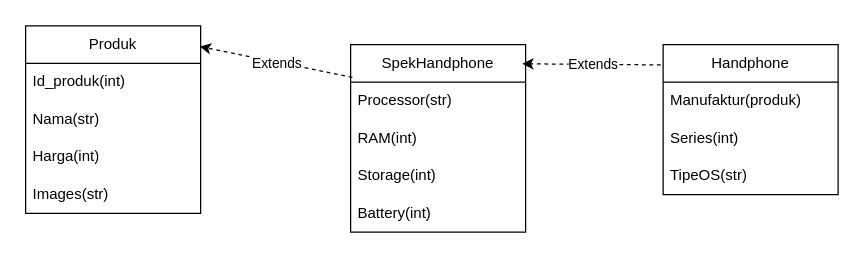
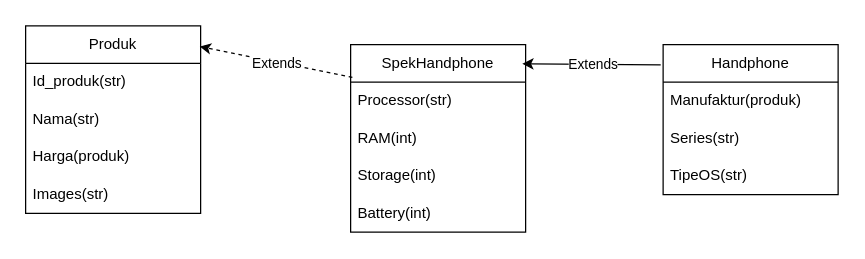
edge "Handphone" -> "SpekHandphone": style dashed -> solid
node "Id_produk(int)": label "Id_produk(int)" -> "Id_produk(str)"
node "Series(int)": label "Series(int)" -> "Series(str)"
node "Harga(int)": label "Harga(int)" -> "Harga(produk)"
